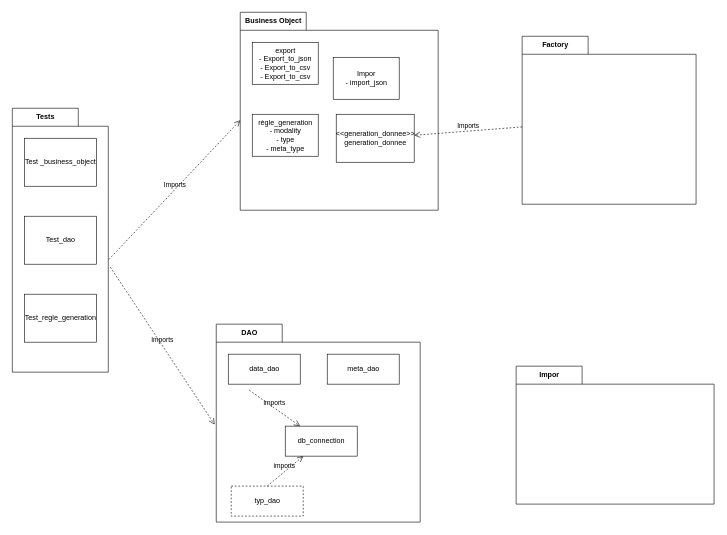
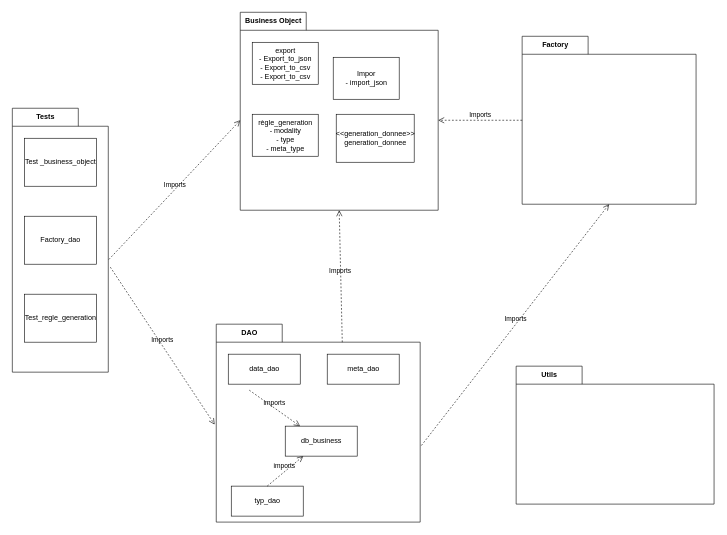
edge "Factory" -> "<<generation_donnee>> generation_donnee": now "Factory" -> "Business Object"
node "Test_dao": label "Test_dao" -> "Factory_dao"
edge "DAO" -> "Business Object": added, label "Imports"
edge "DAO" -> "Factory": added, label "Imports"
node "Impor": label "Impor" -> "Utils"
node "db_connection": label "db_connection" -> "db_business"
node "typ_dao": style dashed -> solid
